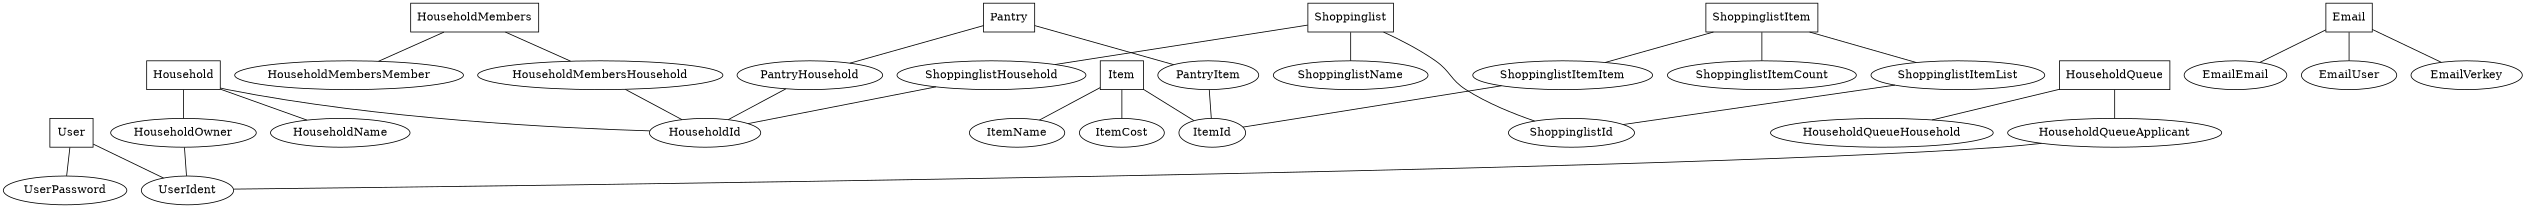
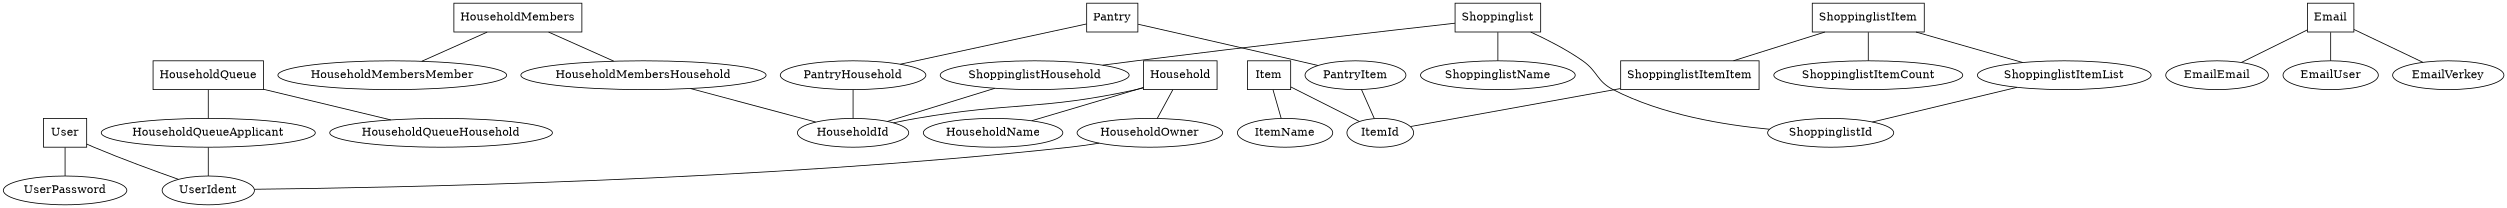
node "ShoppinglistItemItem": shape ellipse -> box
node "ItemCost": removed
